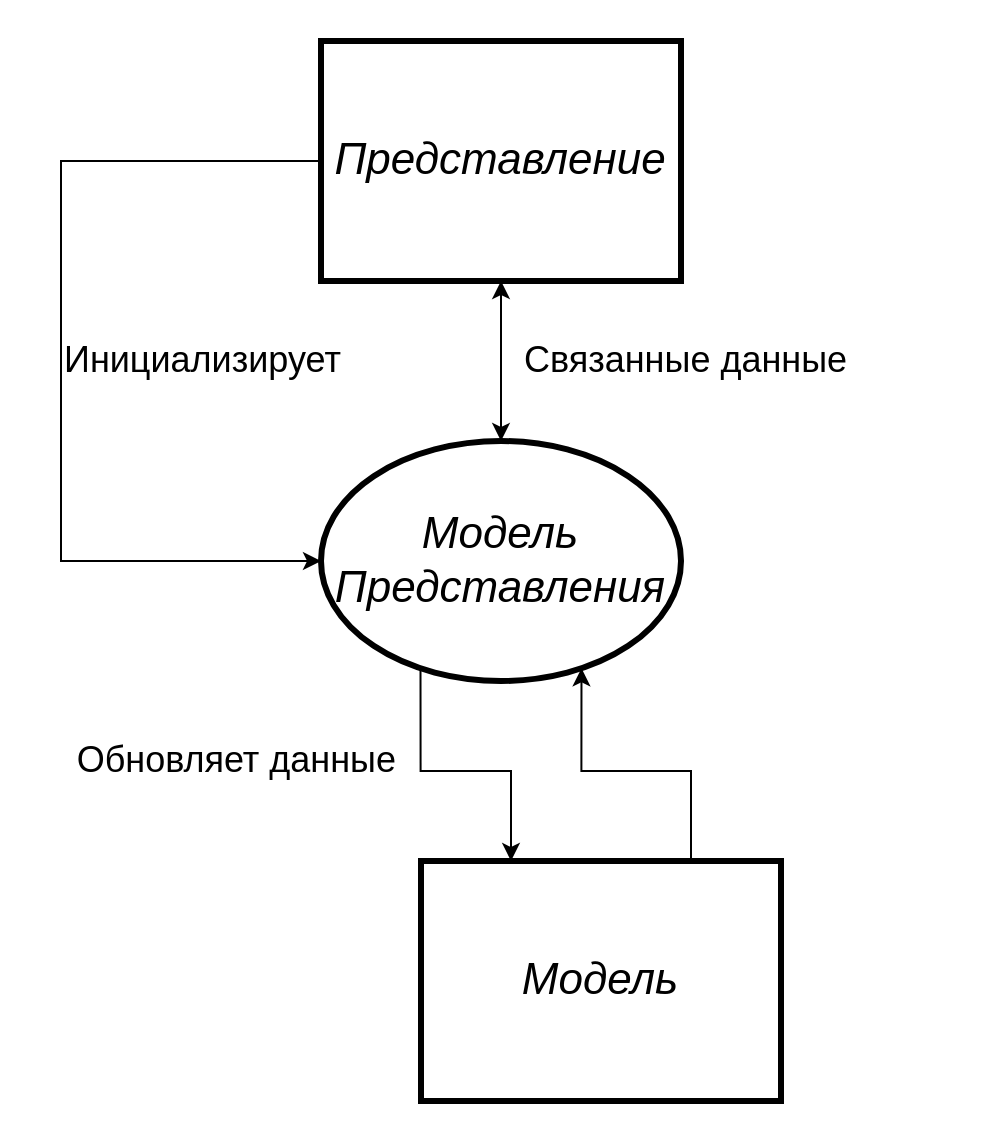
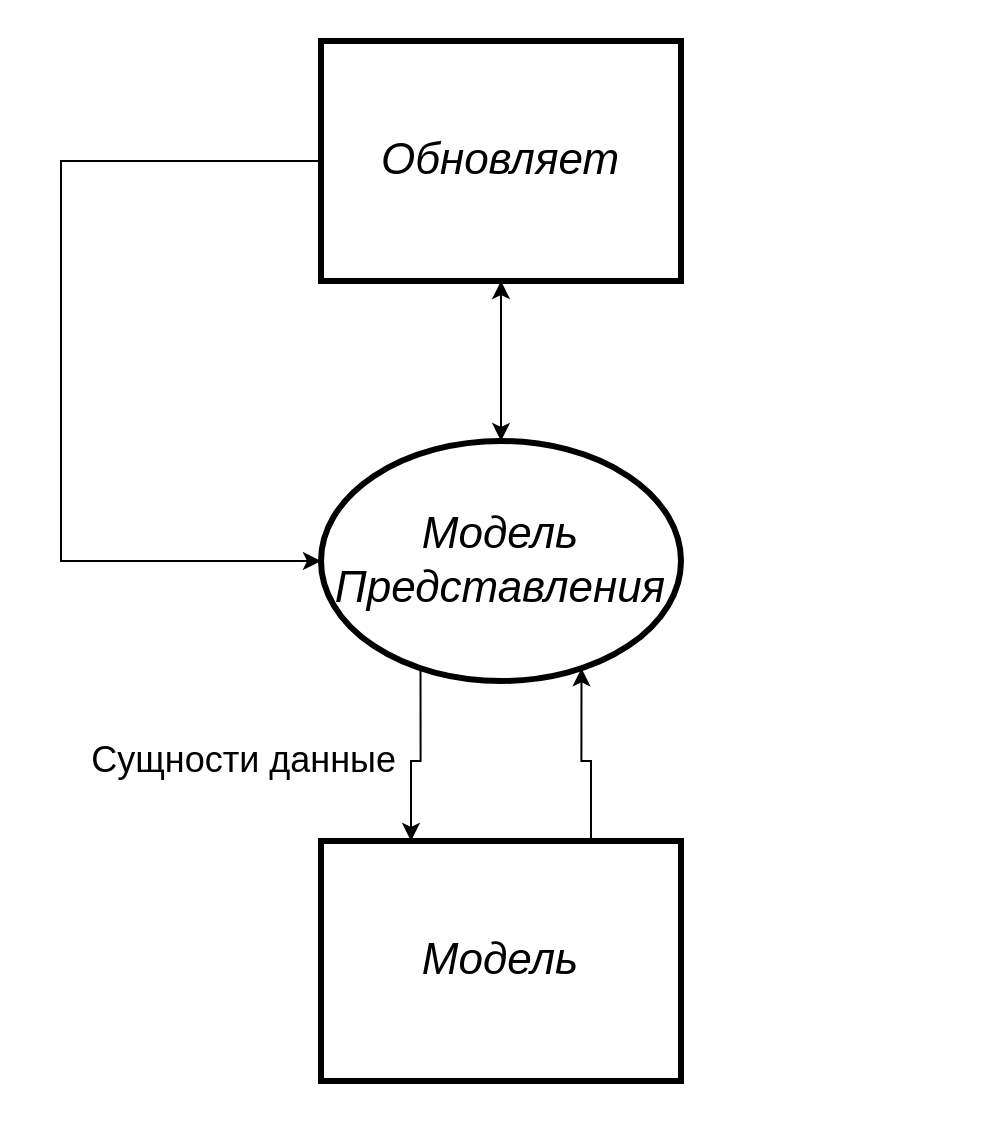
node "Представление": label "Представление" -> "Обновляет"
node "Инициализирует": removed
node "Связанные данные": removed
node "Обновляет данные": label "Обновляет данные" -> "Сущности данные"
node "Модель": moved (601, 981) -> (501, 961)
